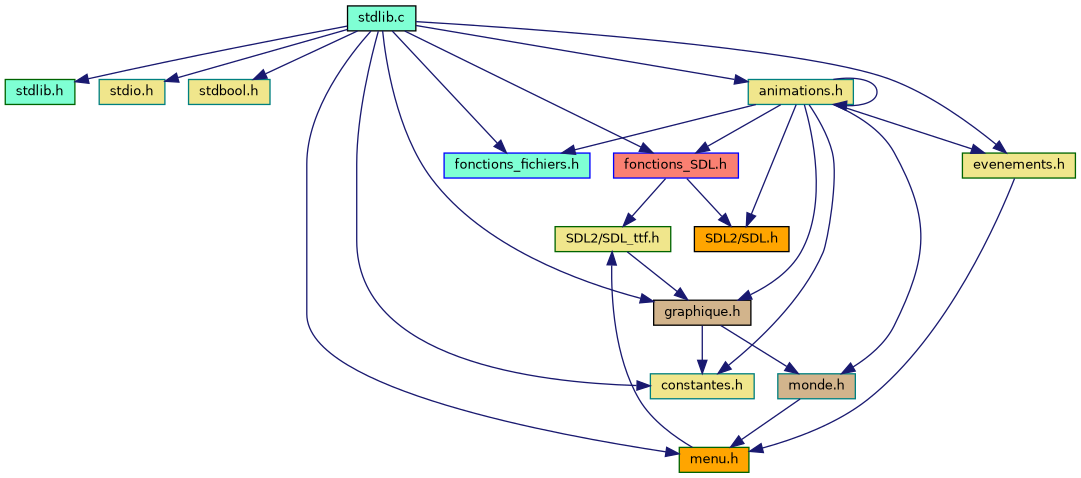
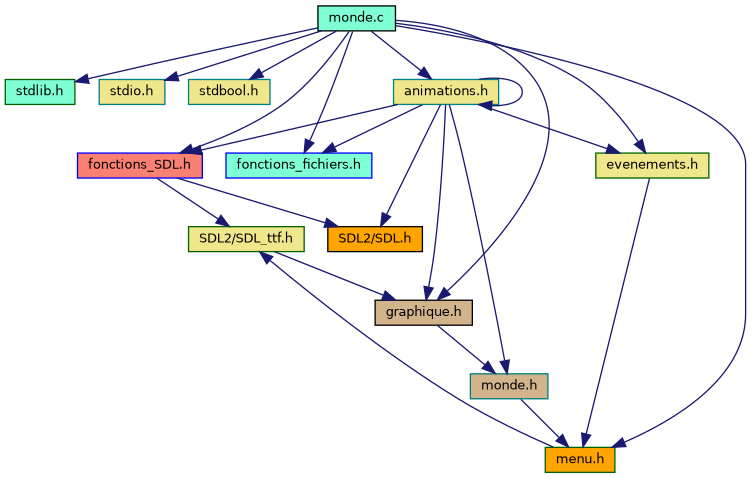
node "stdlib.c": label "stdlib.c" -> "monde.c"
node "constantes.h": removed
